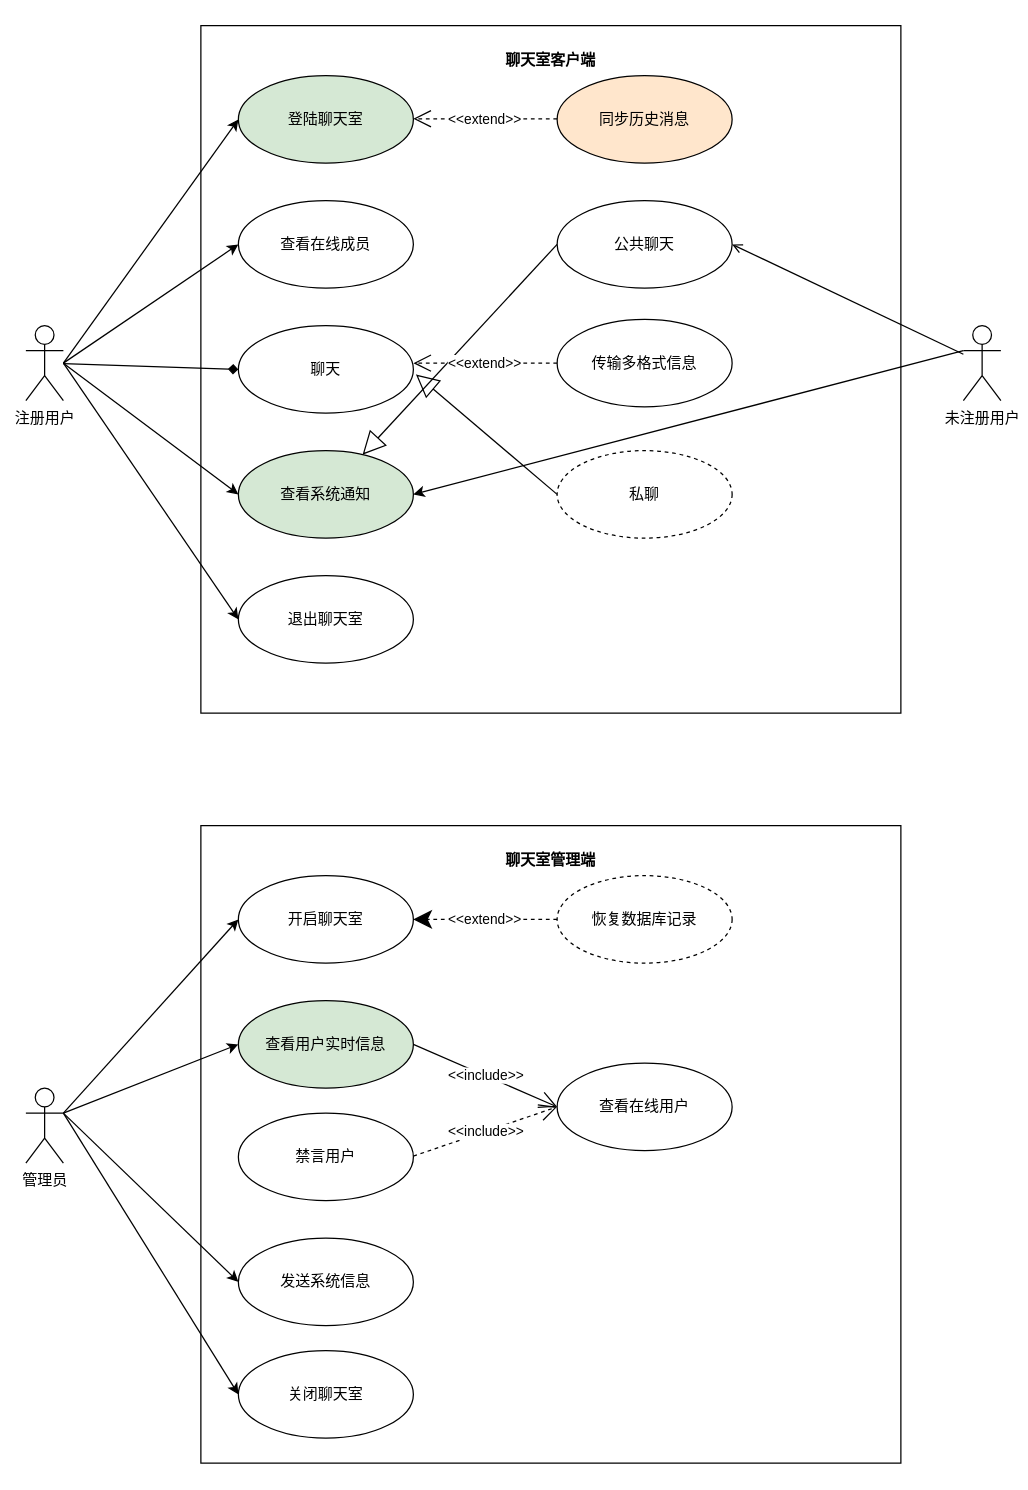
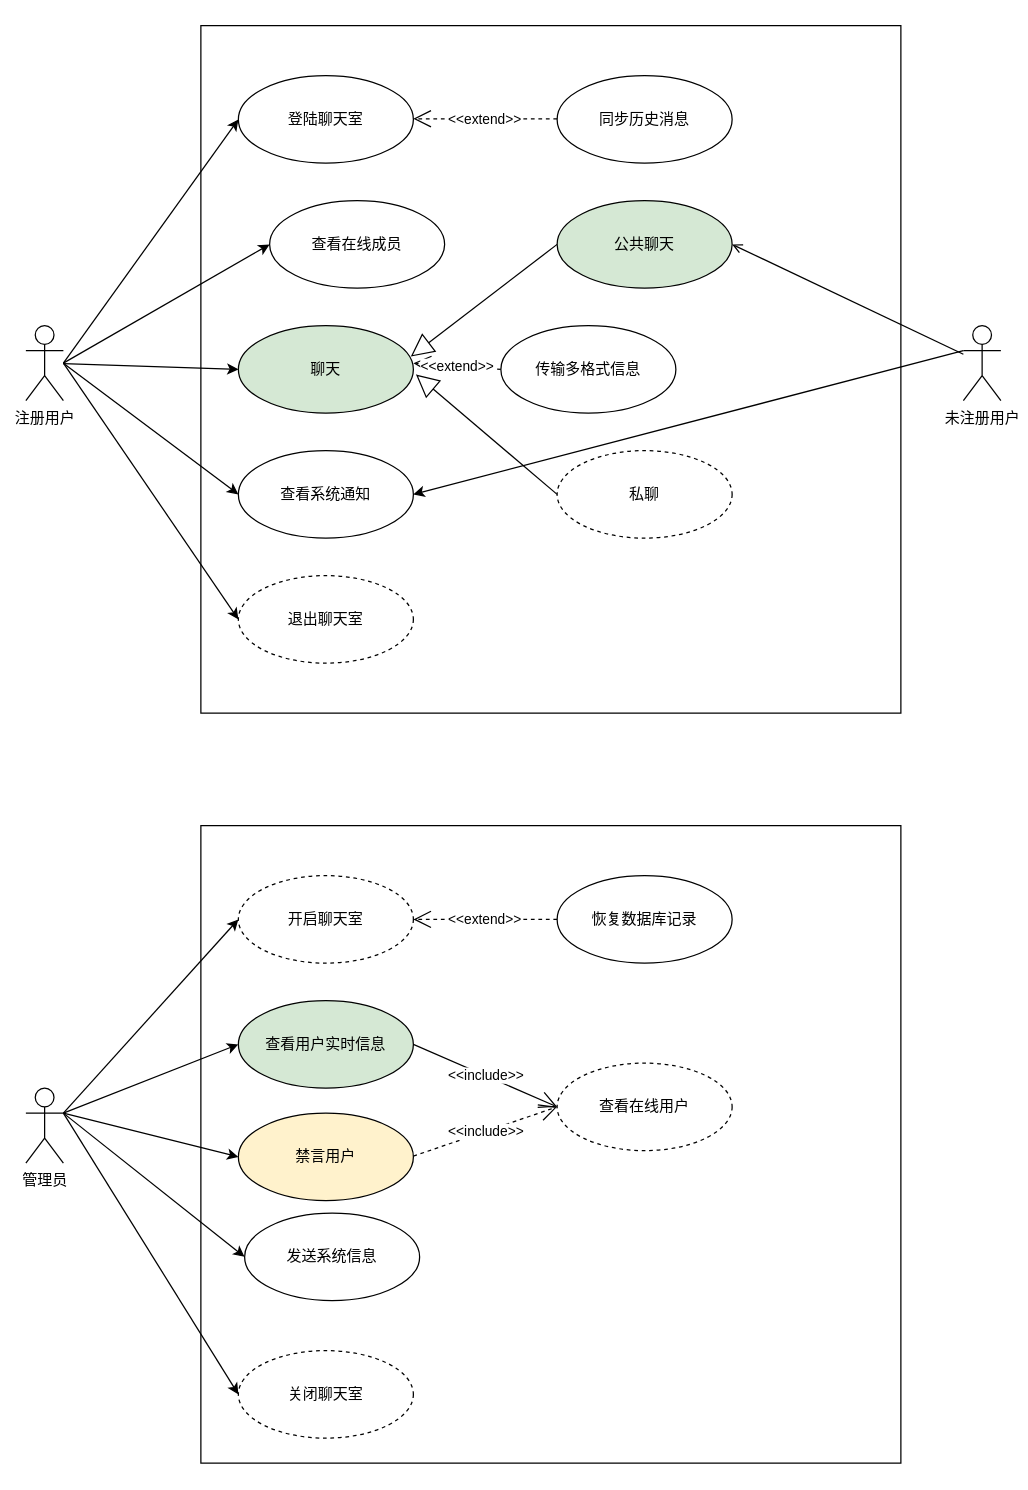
node "聊天室客户端": removed
node "登陆聊天室": fillcolor #d5e8d4 -> #ffffff
node "同步历史消息": fillcolor #ffe6cc -> #ffffff
node "查看在线成员": moved (326, 244) -> (357, 244)
node "公共聊天": fillcolor #ffffff -> #d5e8d4
edge "公共聊天" -> "查看系统通知": now "公共聊天" -> "聊天"
node "传输多格式信息": moved (644, 363) -> (588, 369)
edge "注册用户" -> "聊天": arrowhead diamond -> classic
node "聊天": fillcolor #ffffff -> #d5e8d4
node "查看系统通知": fillcolor #d5e8d4 -> #ffffff
node "退出聊天室": style solid -> dashed
node "聊天室管理端": removed
node "开启聊天室": style solid -> dashed
edge "恢复数据库记录" -> "开启聊天室": arrowhead classic -> open
node "恢复数据库记录": style dashed -> solid
node "查看在线用户": style solid -> dashed
edge "管理员" -> "禁言用户": added
node "禁言用户": fillcolor #ffffff -> #fff2cc
node "发送系统信息": moved (326, 1282) -> (332, 1257)
node "关闭聊天室": style solid -> dashed
